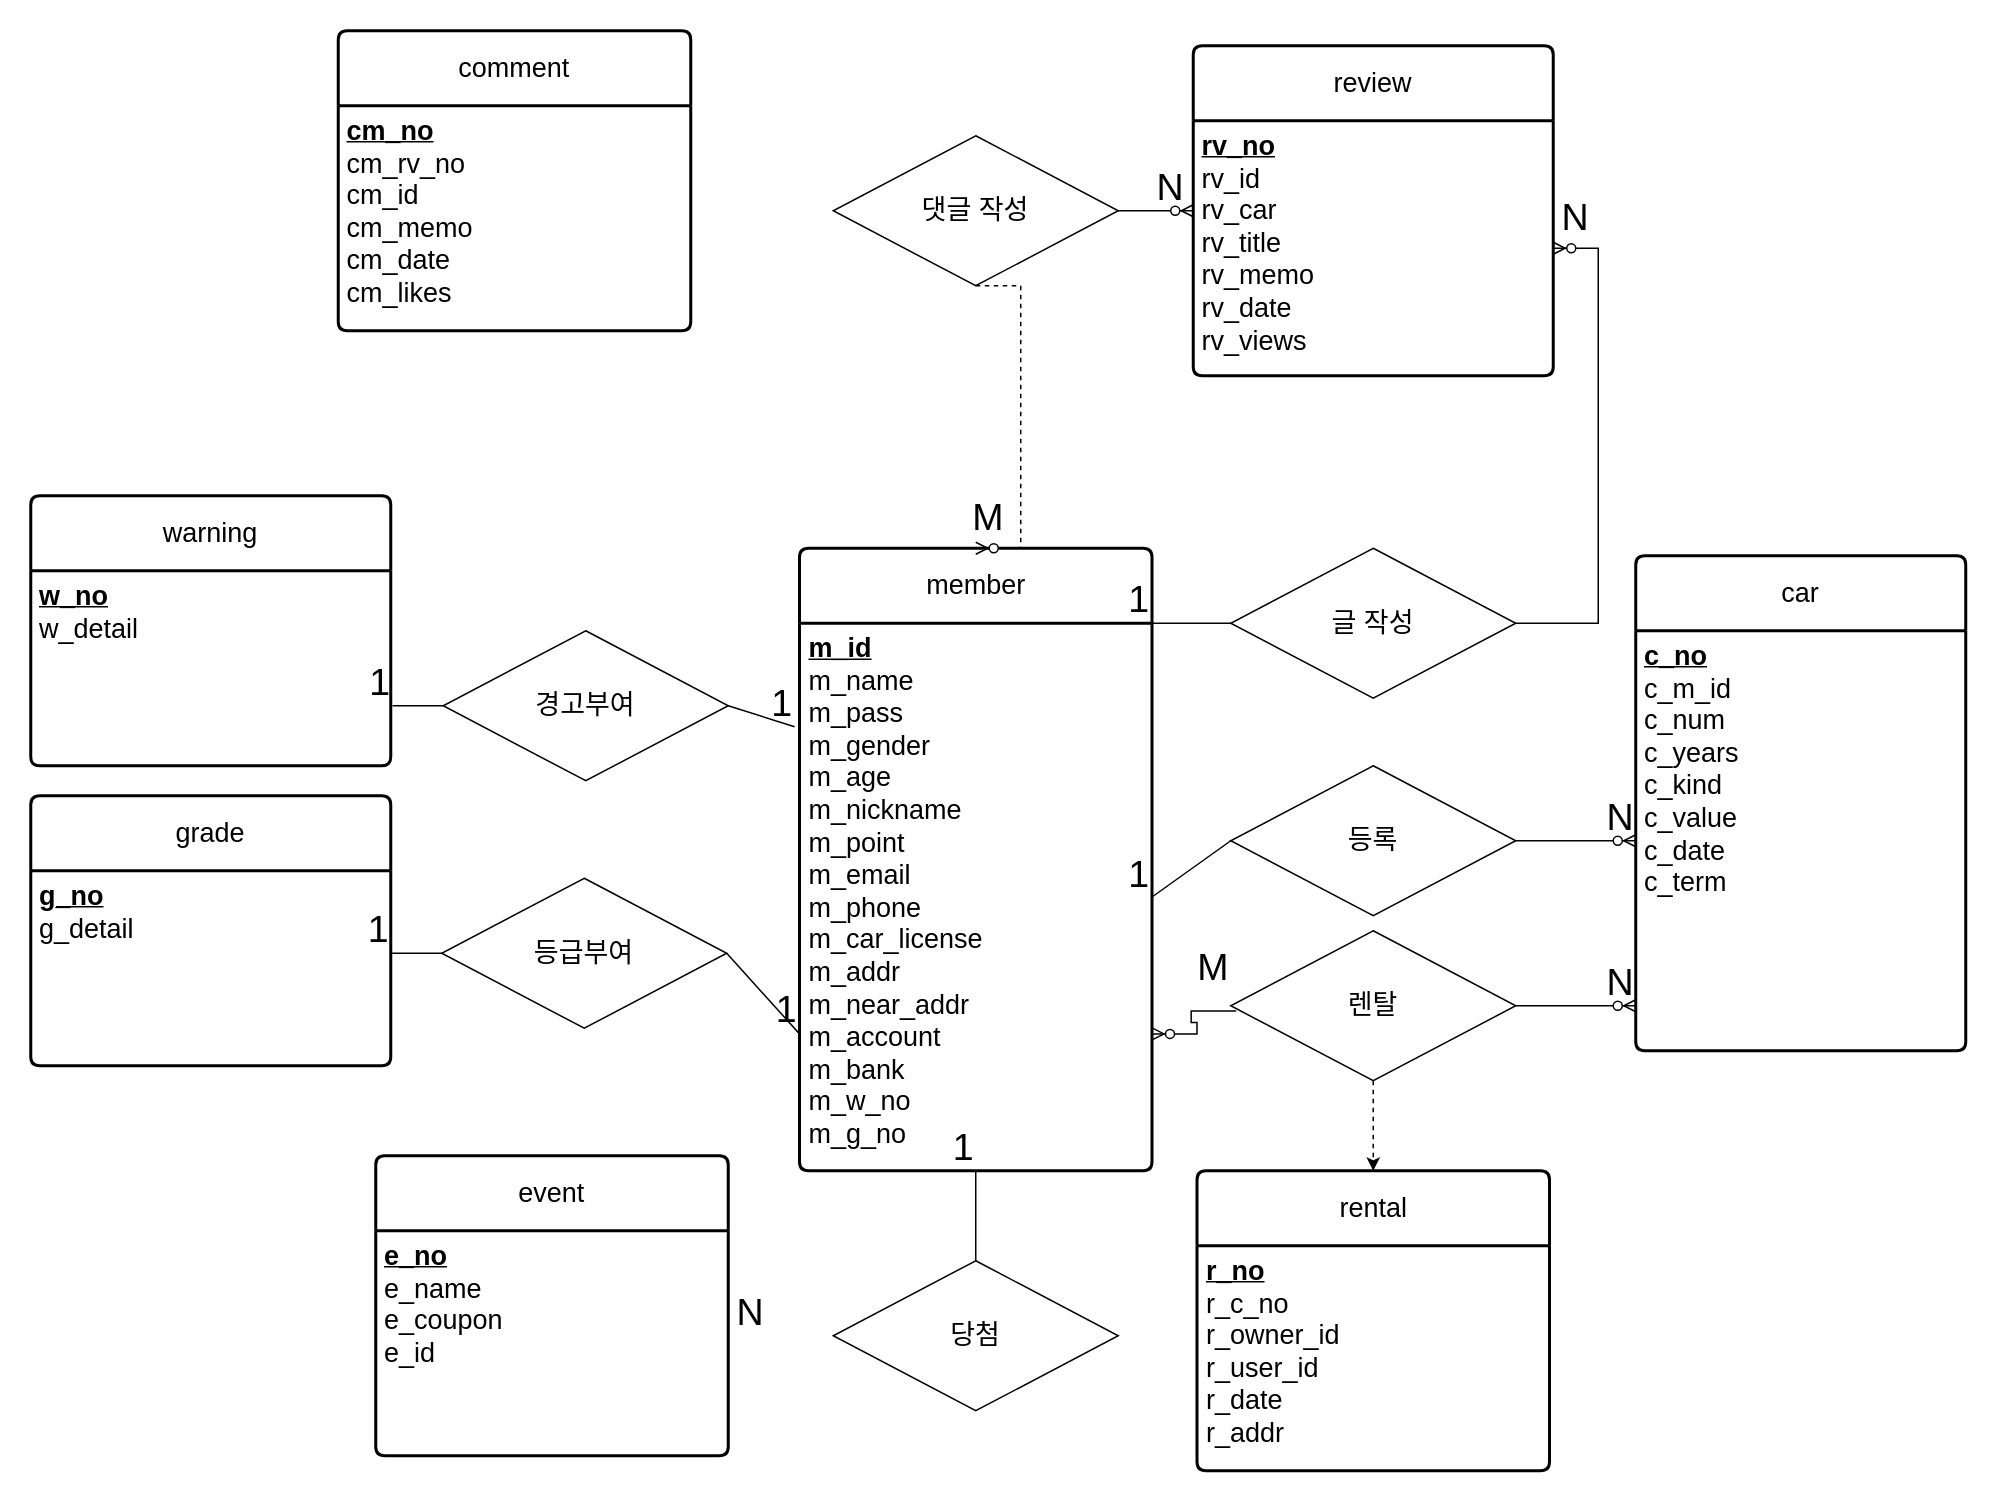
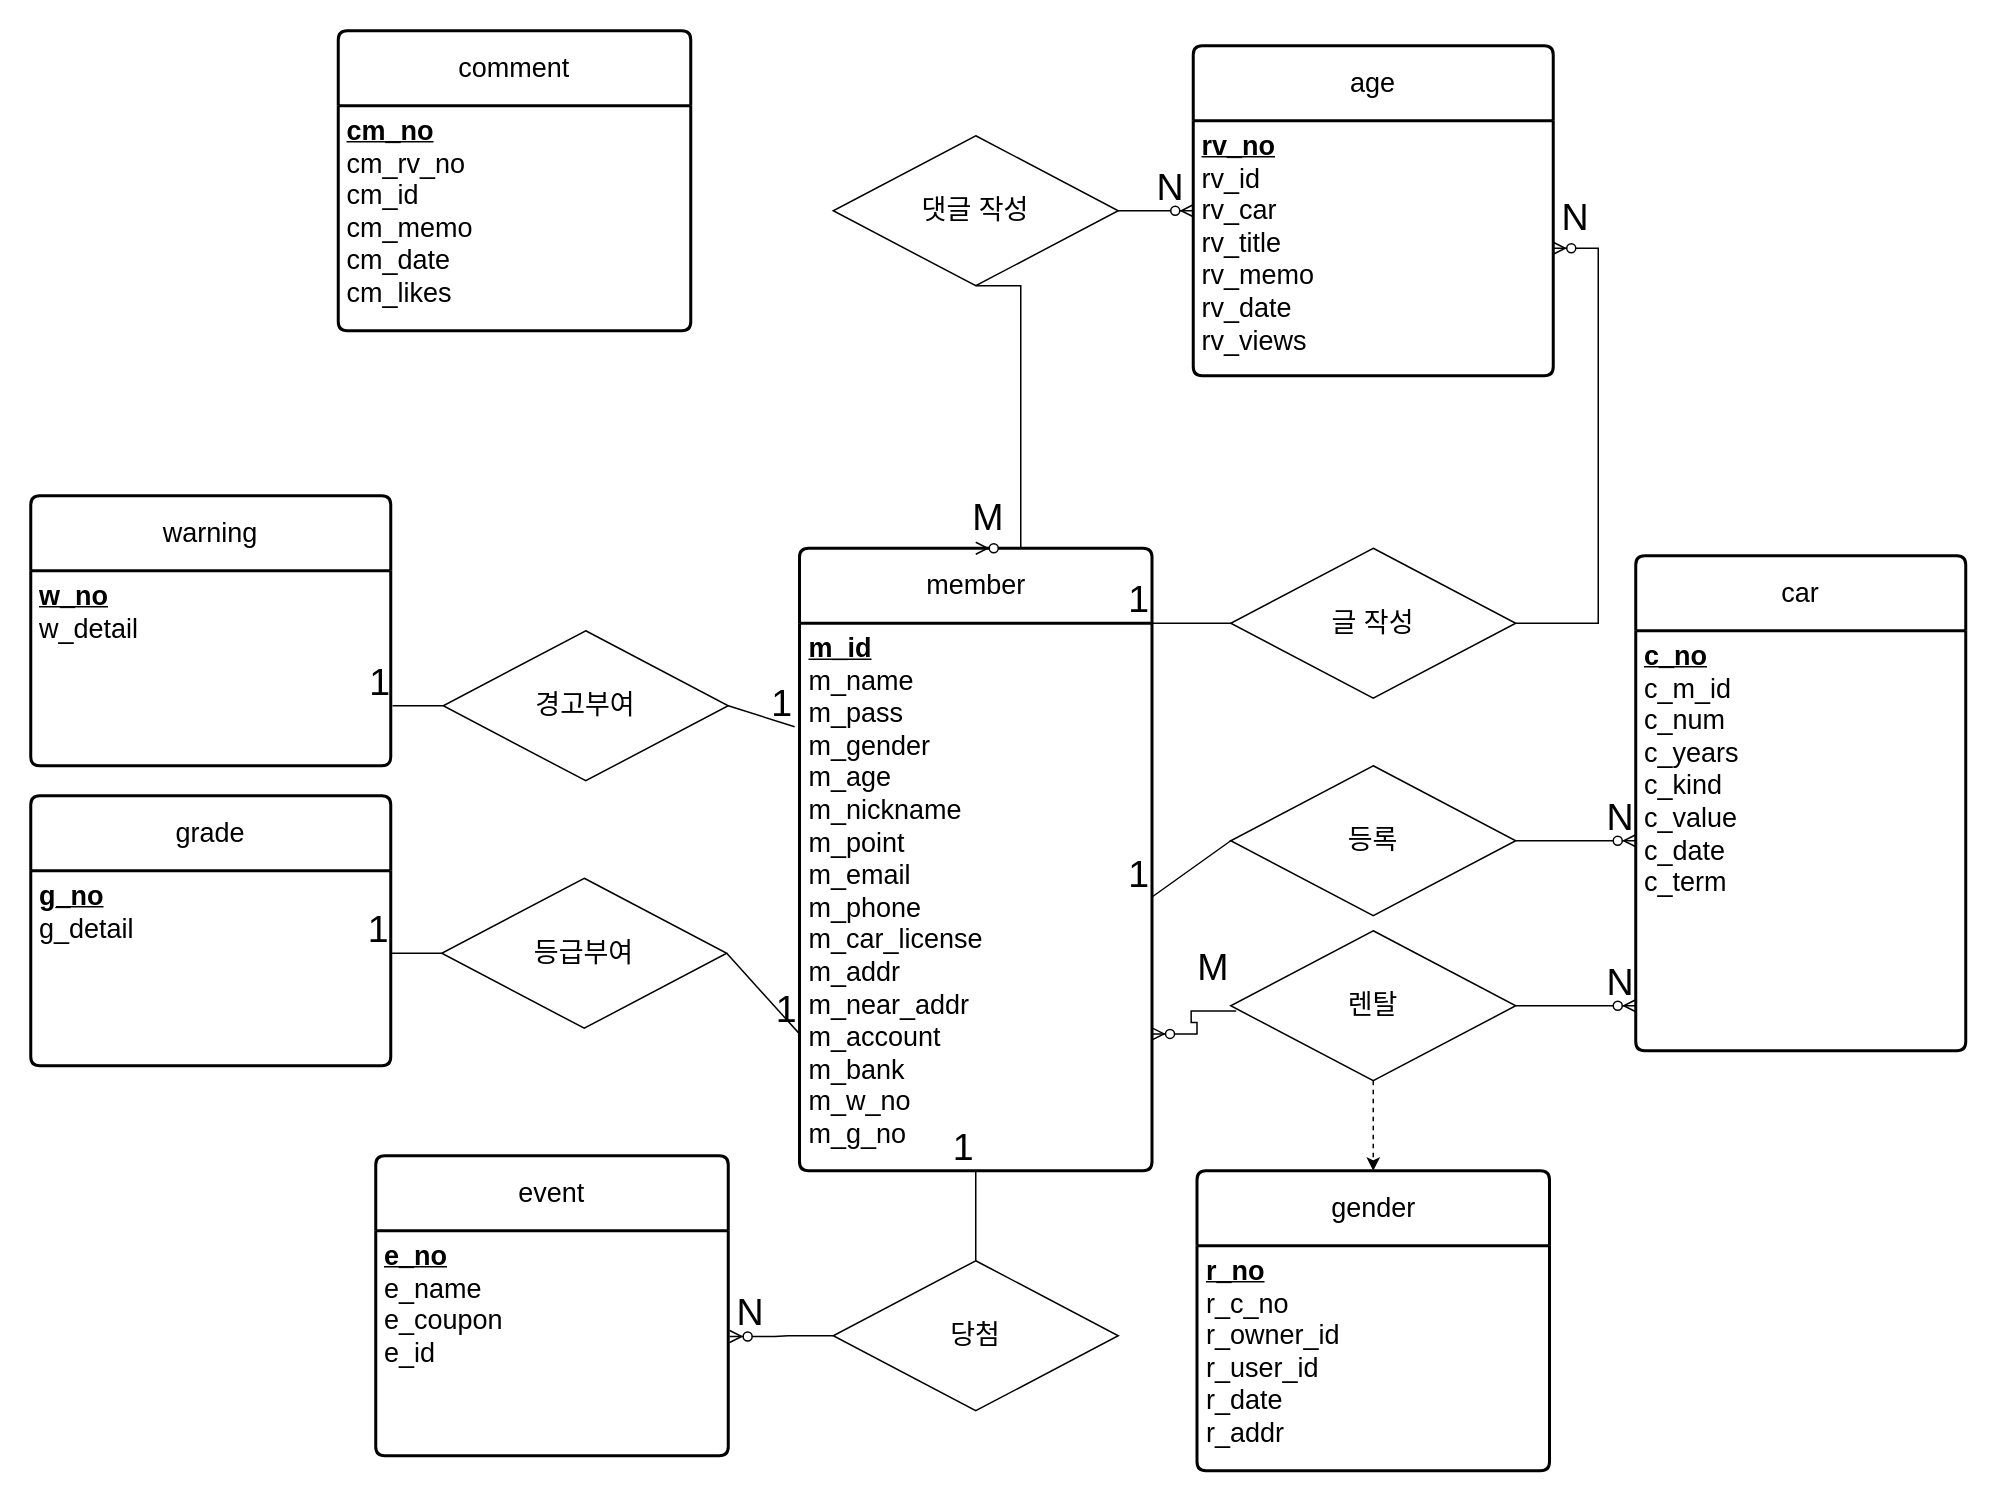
node "review": label "review" -> "age"
edge "댓글 작성" -> "member": style dashed -> solid
node "rental": label "rental" -> "gender"
edge "당첨" -> "e_no e_name e_coupon e_id": added
